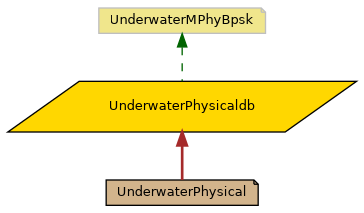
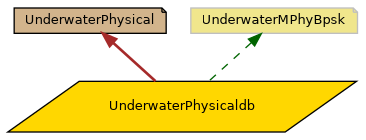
edge "UnderwaterPhysical" -> "UnderwaterPhysicaldb": reversed
